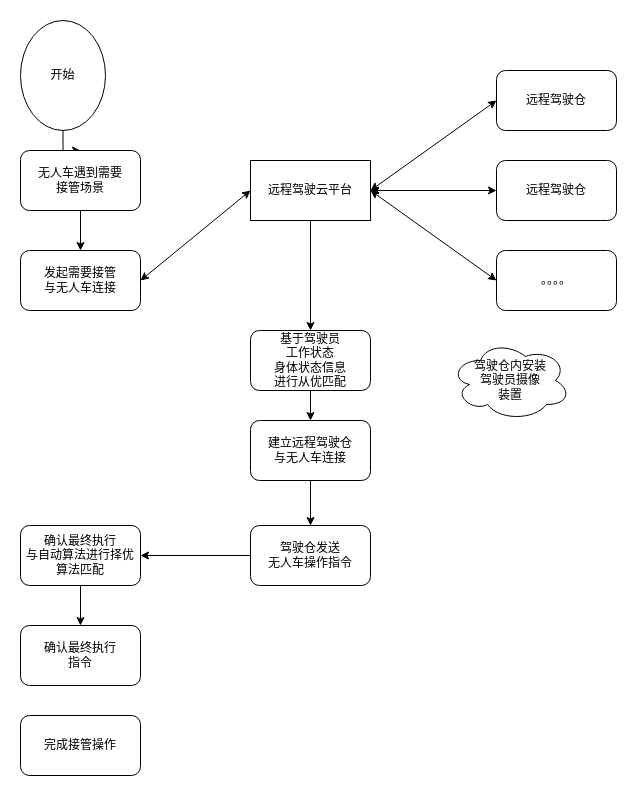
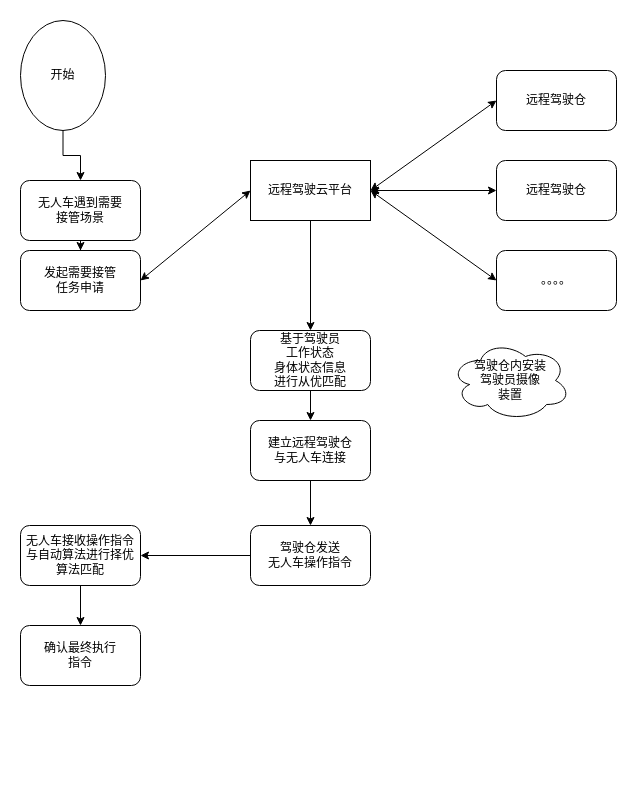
node "无人车遇到需要 接管场景": moved (81, 181) -> (81, 211)
node "发起需要接管 与无人车连接": label "发起需要接管 与无人车连接" -> "发起需要接管 任务申请"
node "确认最终执行 与自动算法进行择优算法匹配": label "确认最终执行 与自动算法进行择优算法匹配" -> "无人车接收操作指令 与自动算法进行择优算法匹配"
node "完成接管操作": removed
